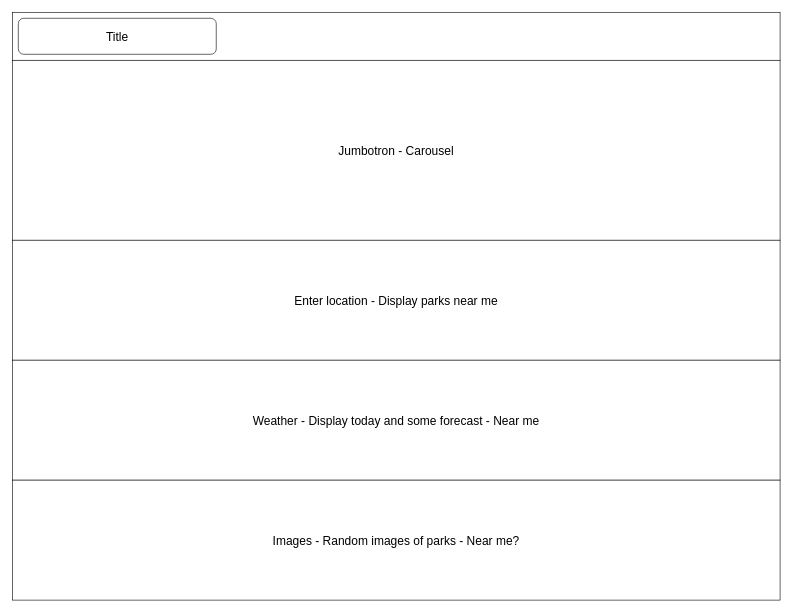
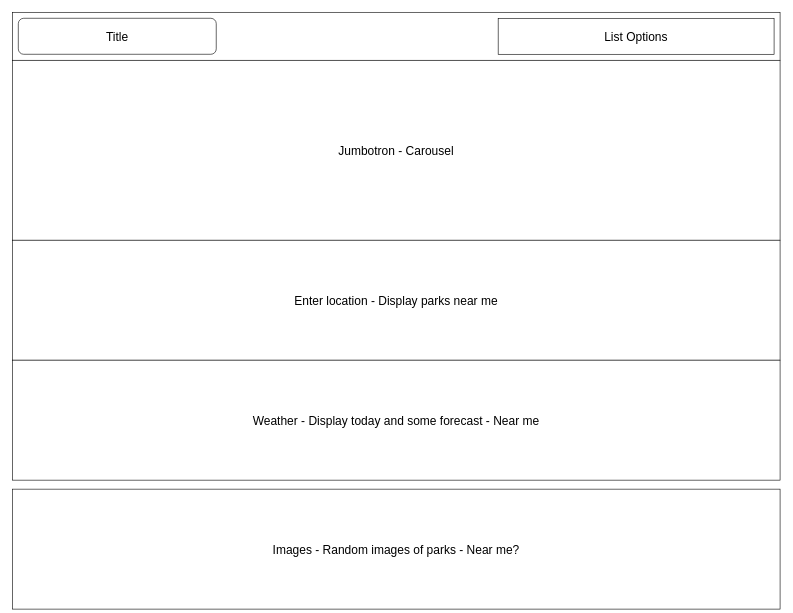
node "List Options": added
node "Images - Random images of parks - Near me?": moved (396, 540) -> (396, 549)
